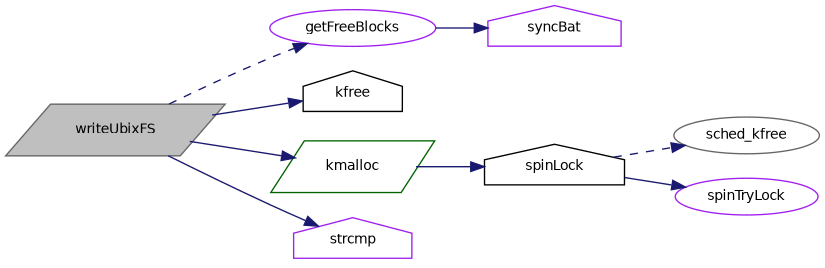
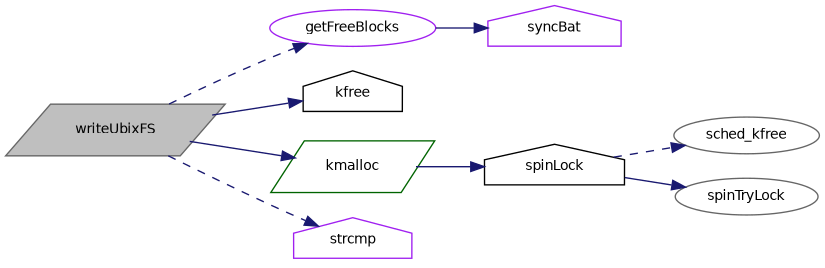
edge "writeUbixFS" -> "strcmp": style solid -> dashed
node "spinTryLock": color purple -> gray40
